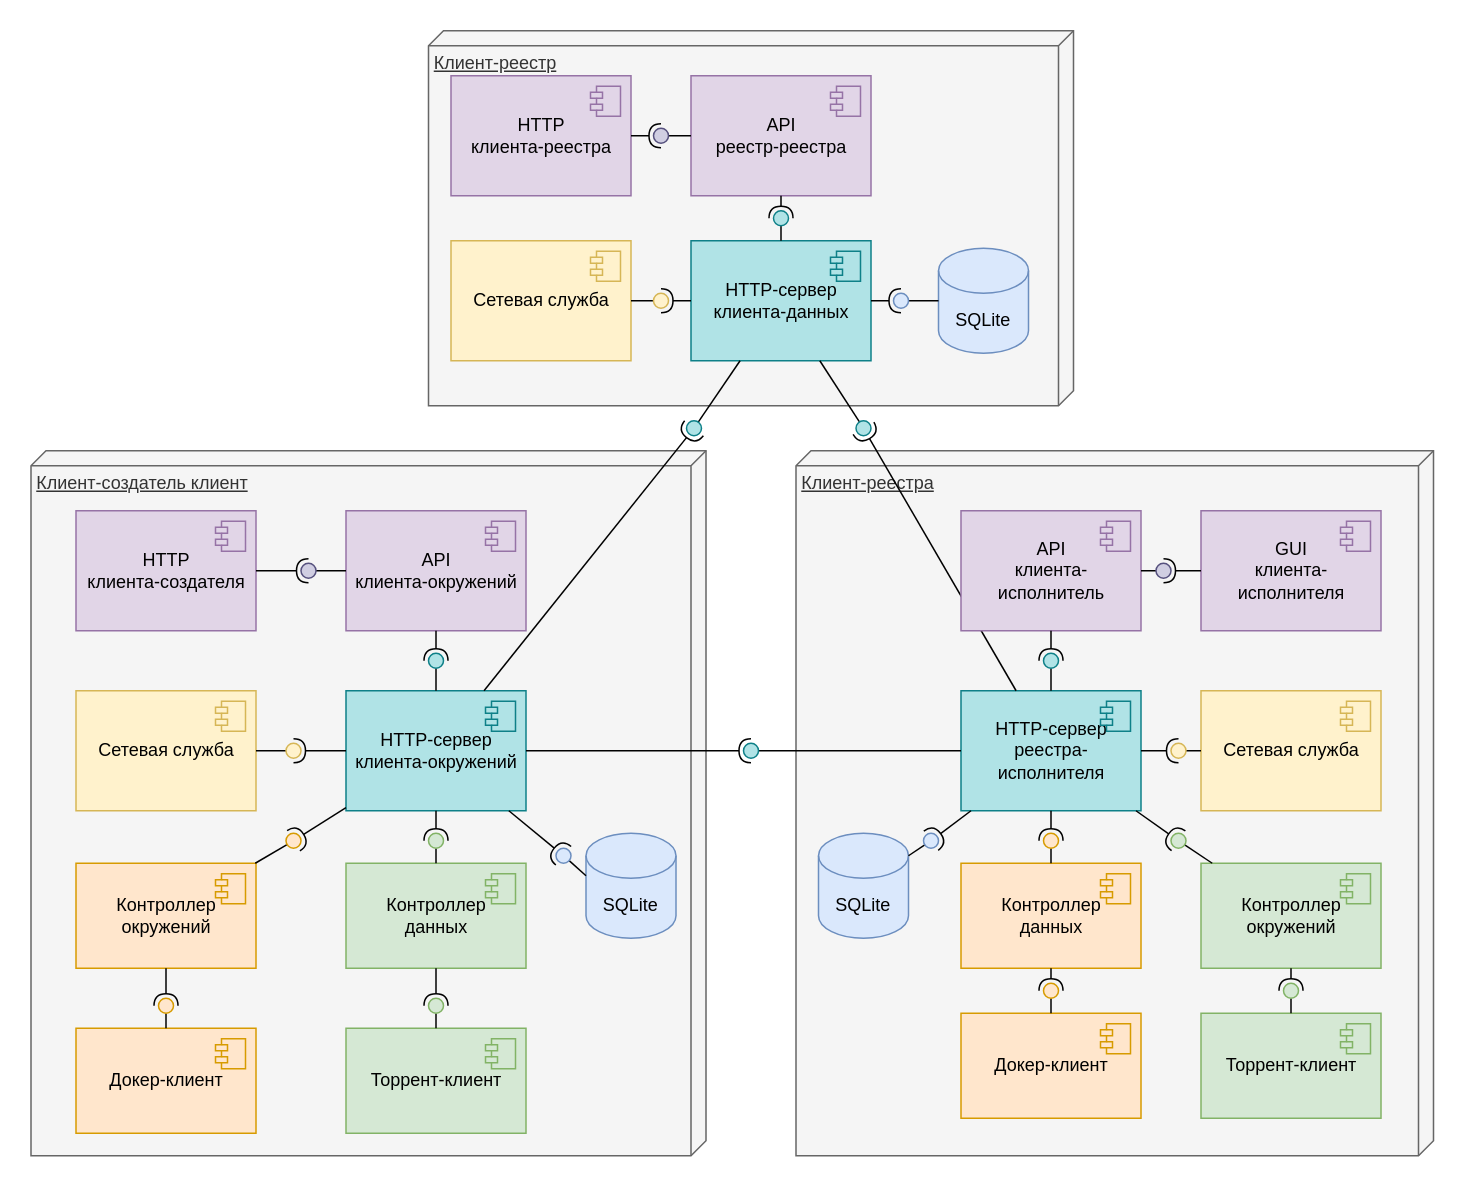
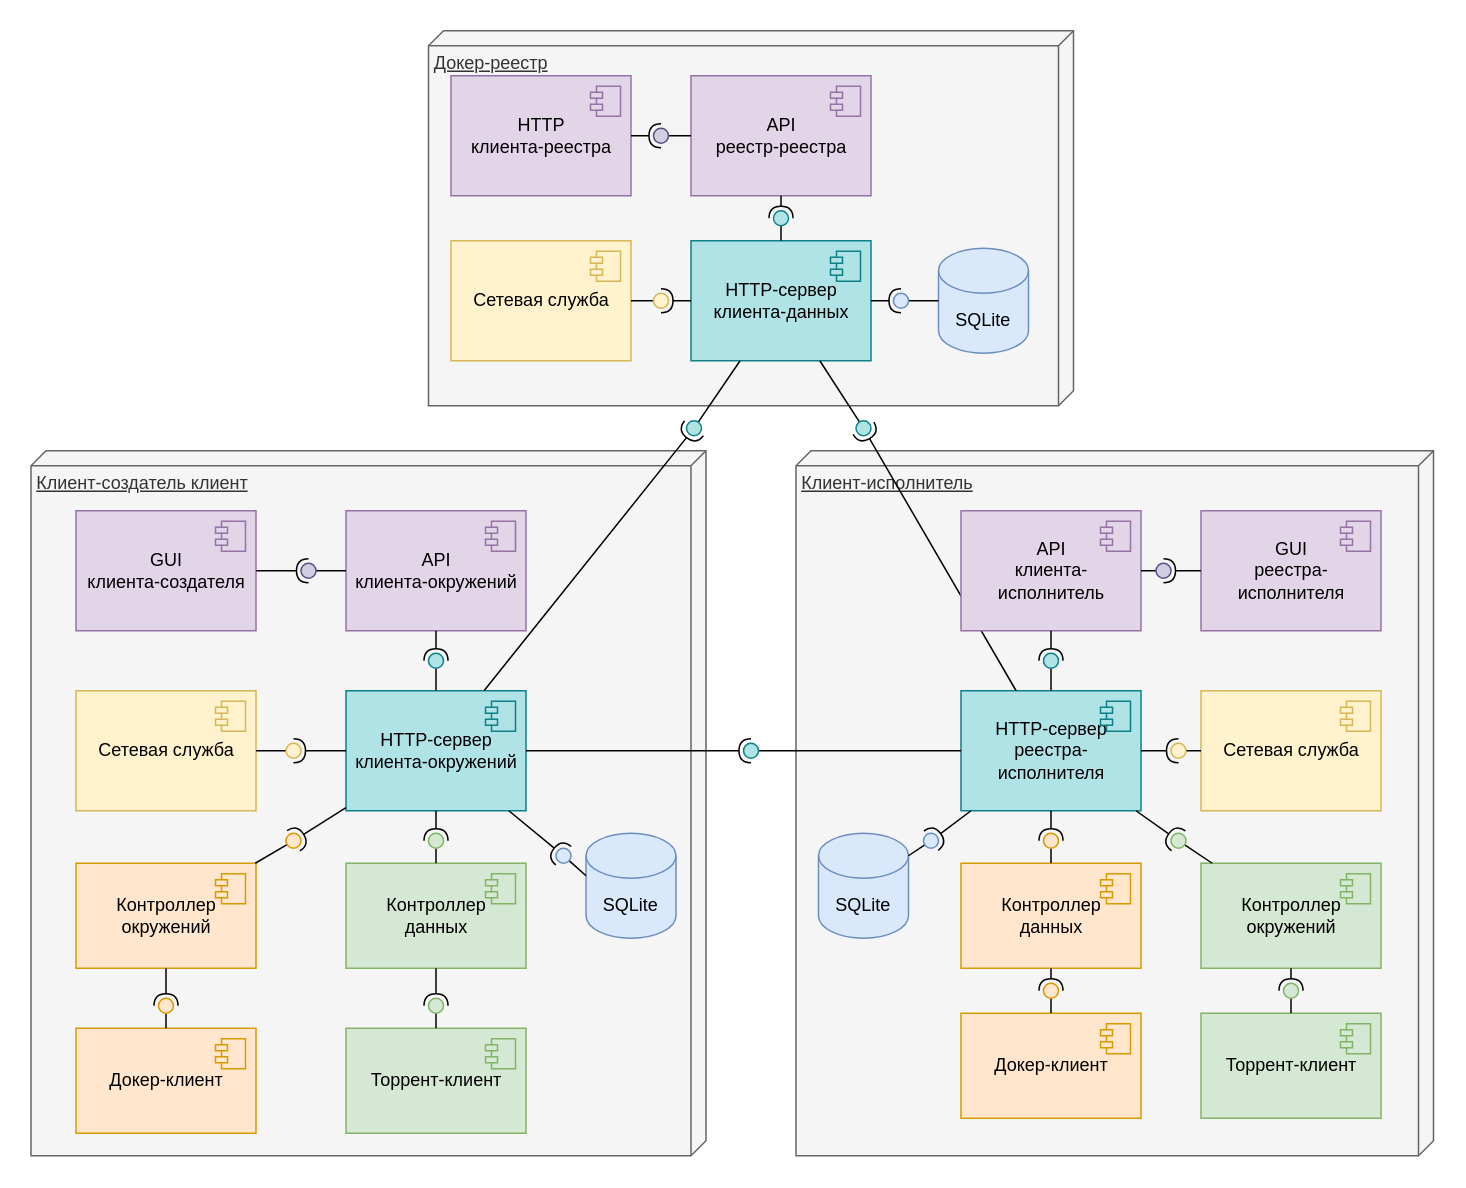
node "Клиент-реестр": label "Клиент-реестр" -> "Докер-реестр"
node "Клиент-реестра": label "Клиент-реестра" -> "Клиент-исполнитель"
node "HTTP клиента-создателя": label "HTTP клиента-создателя" -> "GUI клиента-создателя"
node "GUI клиента- исполнителя": label "GUI клиента- исполнителя" -> "GUI реестра- исполнителя"
